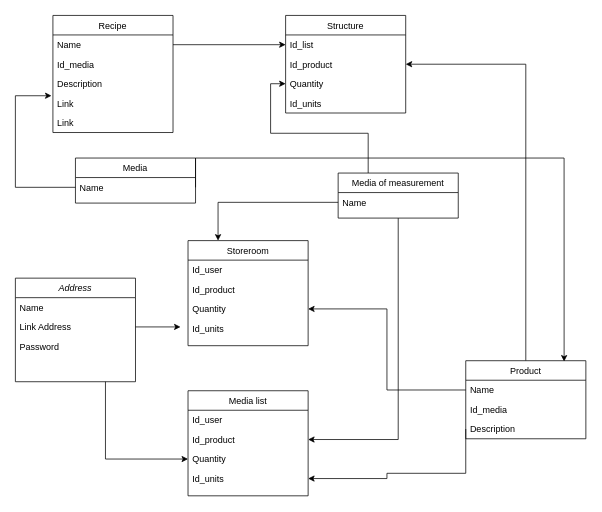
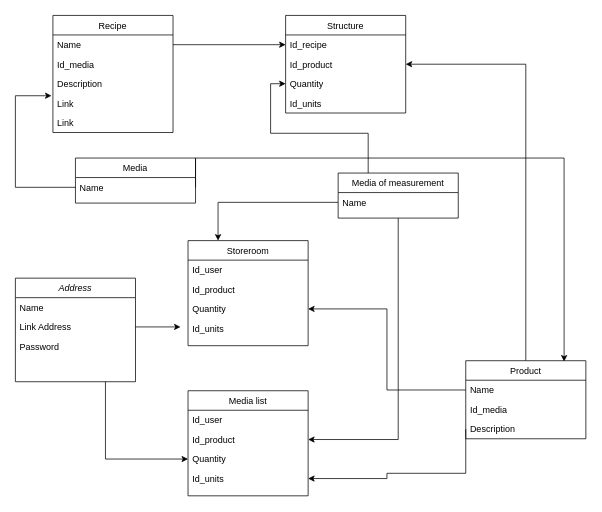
node "Id_list": label "Id_list" -> "Id_recipe"
